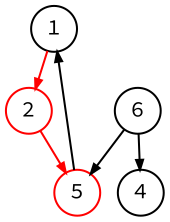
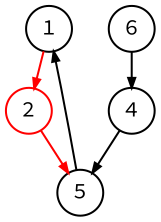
edge "6" -> "5": now "4" -> "5"
node "5": color red -> black
